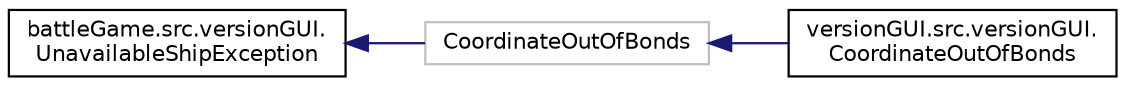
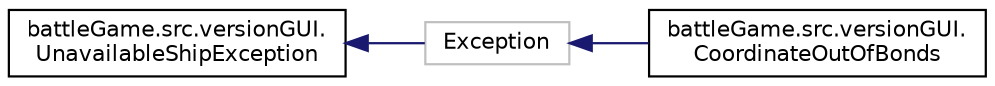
node "CoordinateOutOfBonds": label "CoordinateOutOfBonds" -> "Exception"
node "versionGUI.src.versionGUI. CoordinateOutOfBonds": label "versionGUI.src.versionGUI. CoordinateOutOfBonds" -> "battleGame.src.versionGUI. CoordinateOutOfBonds"
